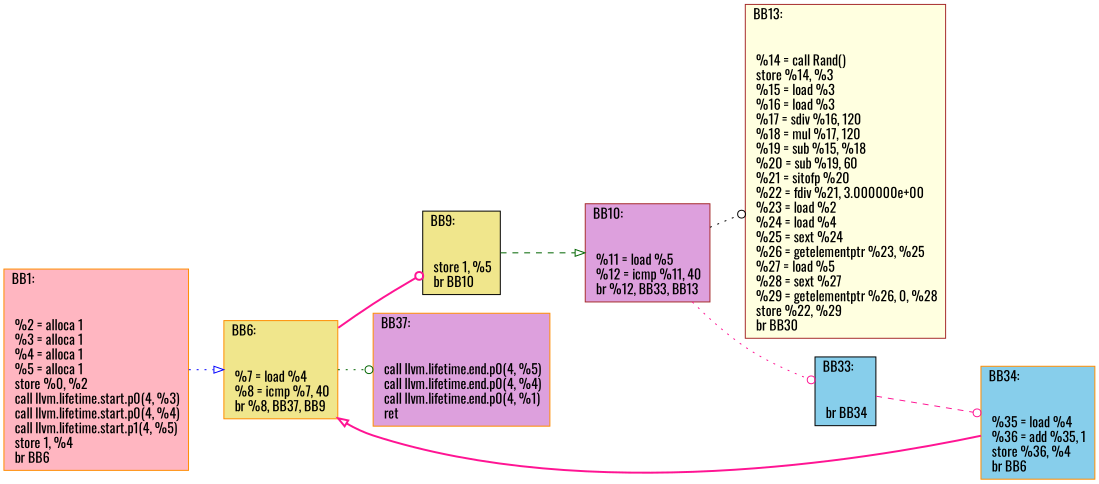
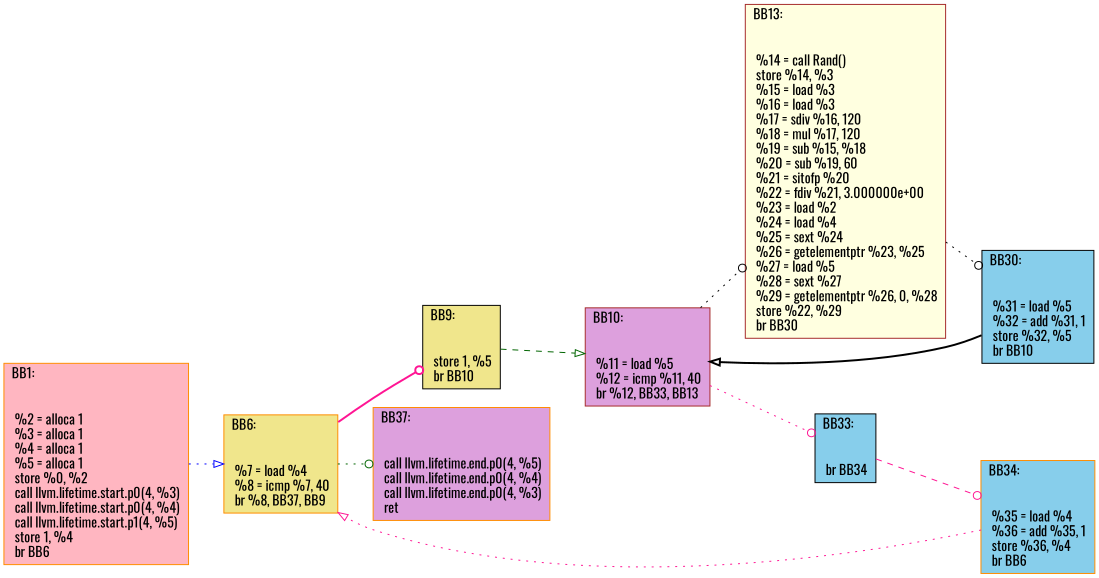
node "BB30:": added
node "BB37:": text "call llvm.lifetime.end.p0(4, %1)" -> "call llvm.lifetime.end.p0(4, %3)"
edge "BB34:" -> "BB6:": style bold -> dotted
